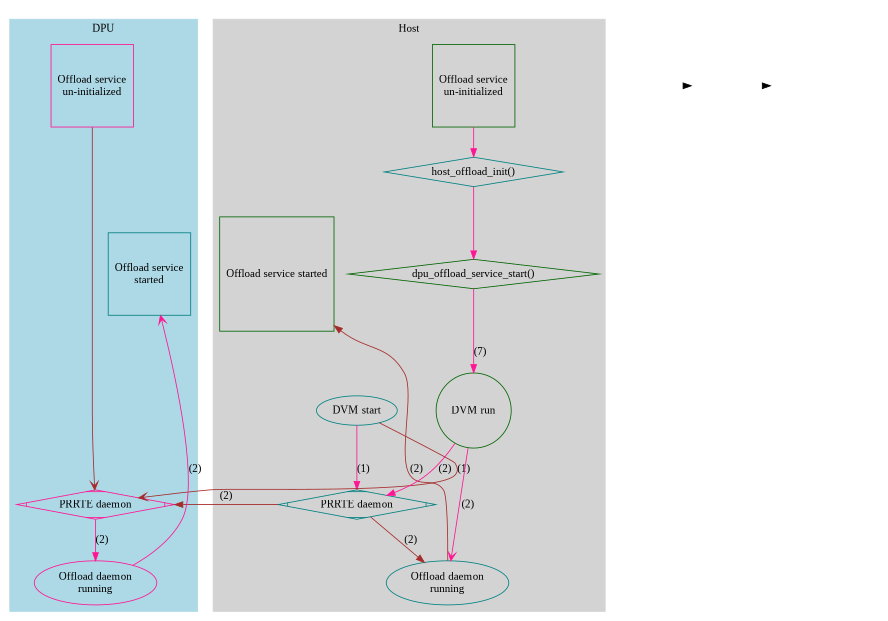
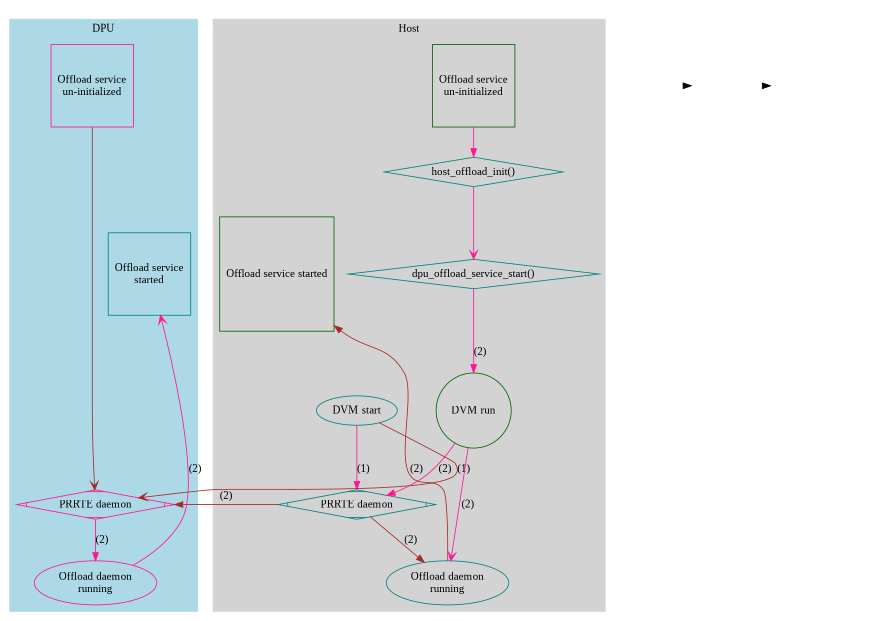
edge "host_offload_init()" -> "dpu_offload_service_start()": arrowhead normal -> vee
node "dpu_offload_service_start()": color darkgreen -> teal
edge "dpu_offload_service_start()" -> "DVM run": label "(7)" -> "(2)"
